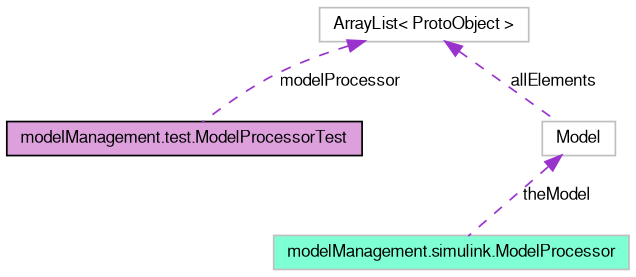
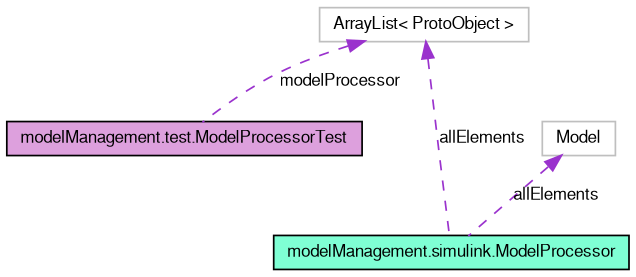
edge "Model" -> "ArrayList< ProtoObject >": now "modelManagement.simulink.ModelProcessor" -> "ArrayList< ProtoObject >"
edge "modelManagement.simulink.ModelProcessor" -> "Model": label "theModel" -> "allElements"
node "modelManagement.simulink.ModelProcessor": color grey75 -> black
